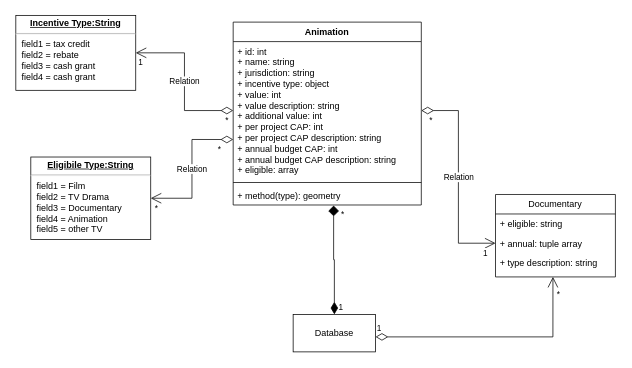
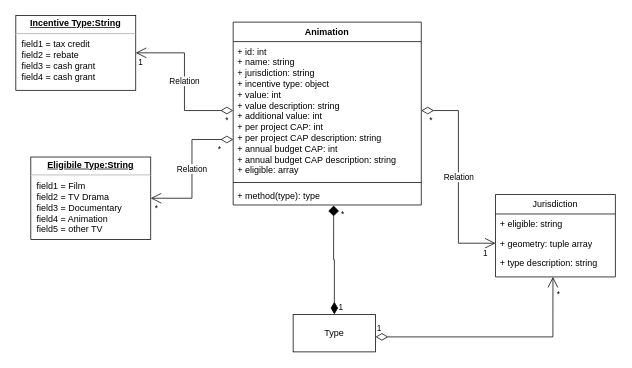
node "+ method(type): geometry": label "+ method(type): geometry" -> "+ method(type): type"
node "Documentary": label "Documentary" -> "Jurisdiction"
node "+ annual: tuple array": label "+ annual: tuple array" -> "+ geometry: tuple array"
node "Database": label "Database" -> "Type"
